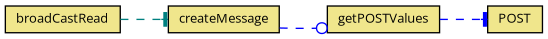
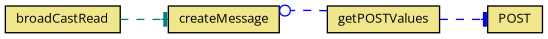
edge "createMessage" -> "getPOSTValues": reversed
